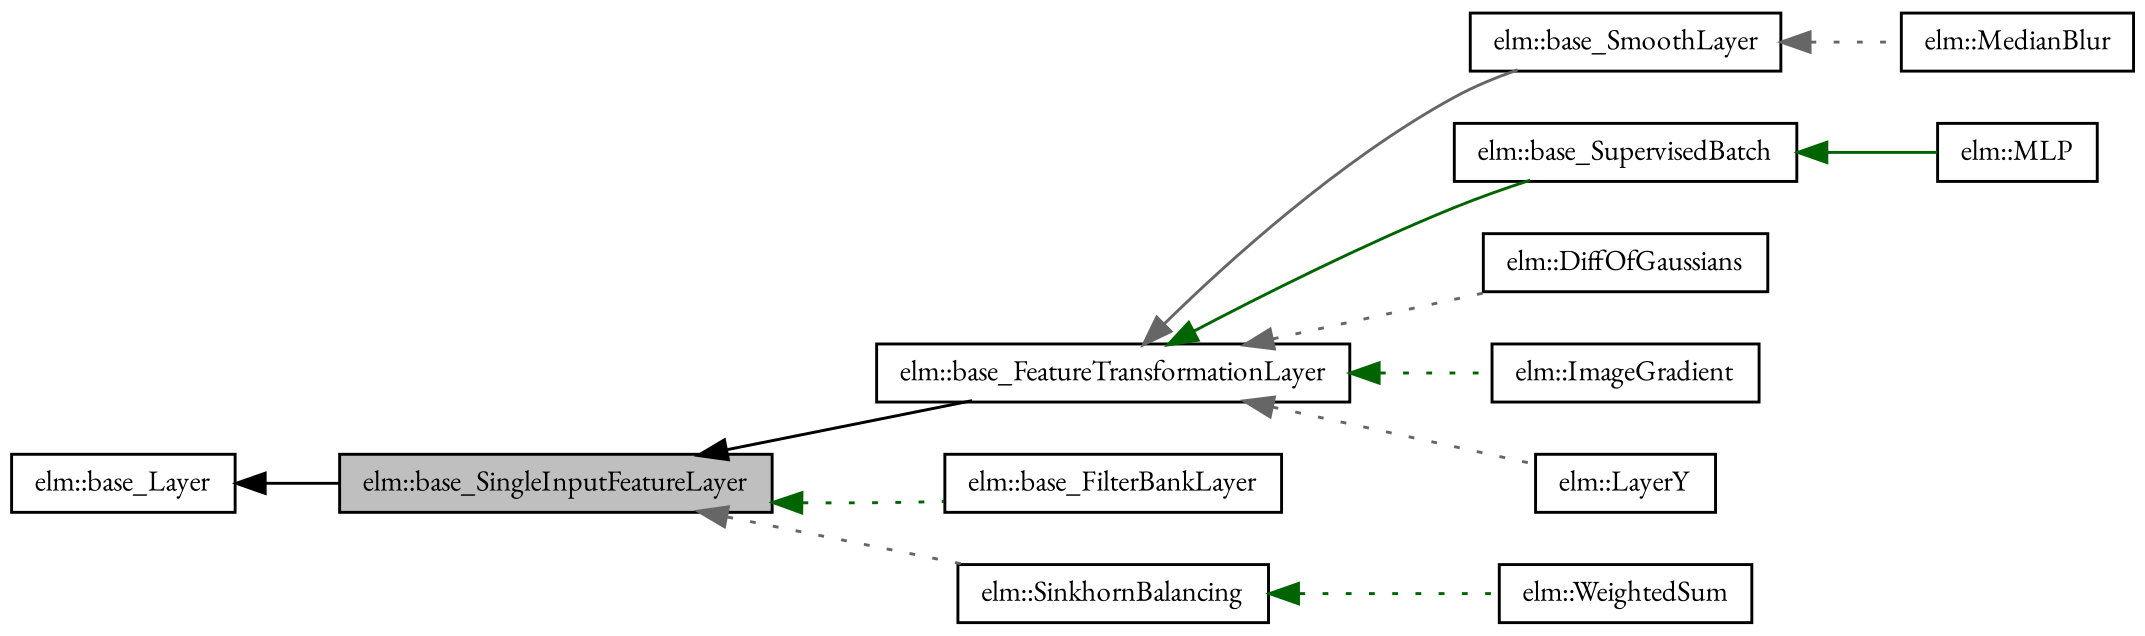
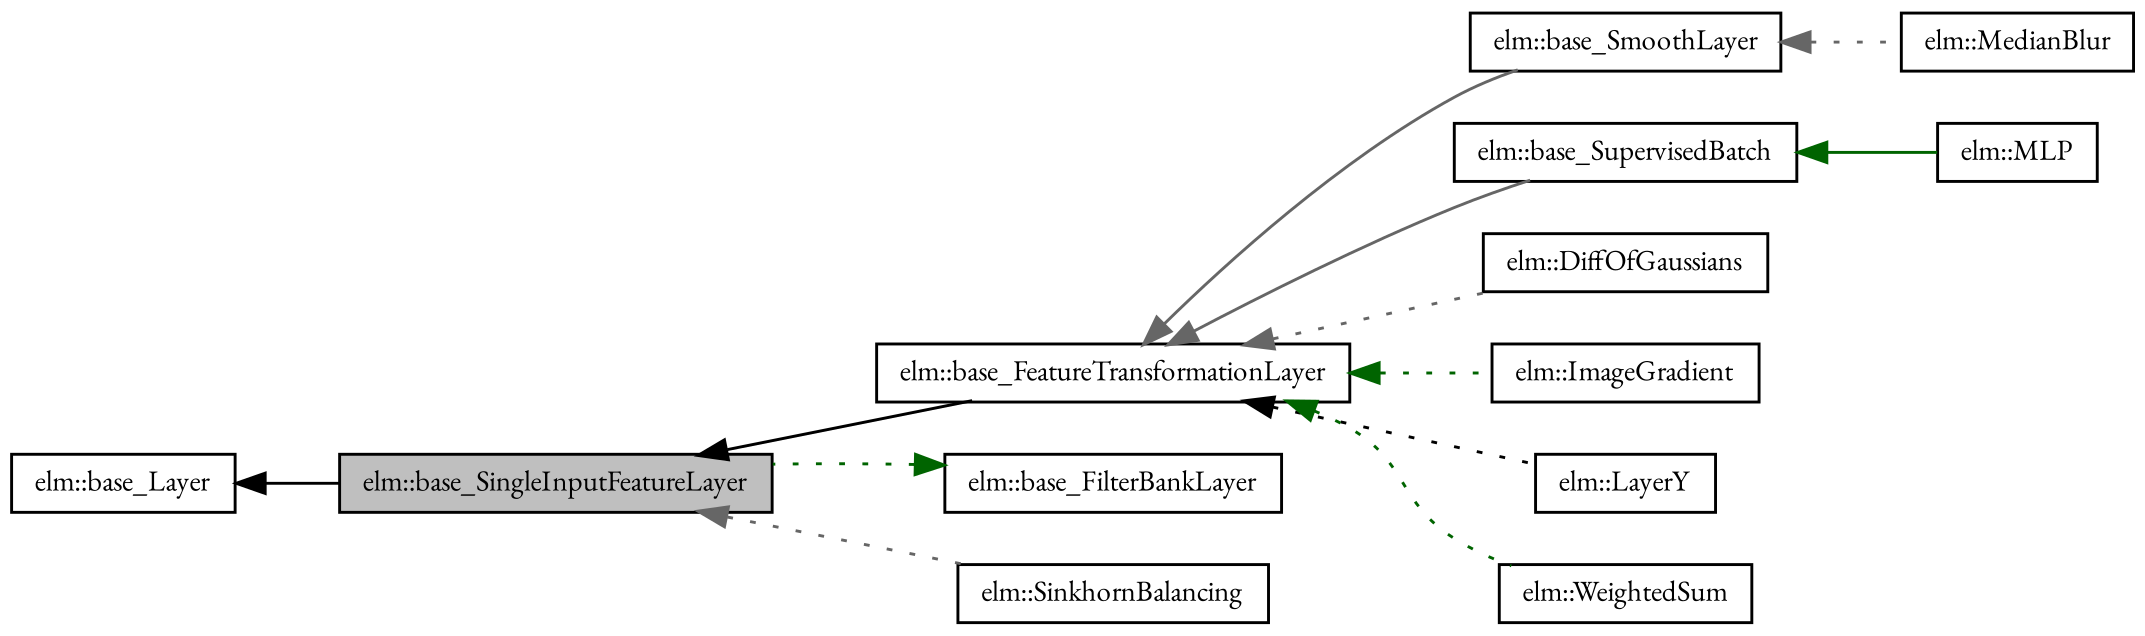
edge "elm::base_SupervisedBatch" -> "elm::base_FeatureTransformationLayer": color darkgreen -> gray40
edge "elm::LayerY" -> "elm::base_FeatureTransformationLayer": color gray40 -> black
edge "elm::base_FilterBankLayer" -> "elm::base_SingleInputFeatureLayer": reversed
edge "elm::WeightedSum" -> "elm::SinkhornBalancing": now "elm::WeightedSum" -> "elm::base_FeatureTransformationLayer"
